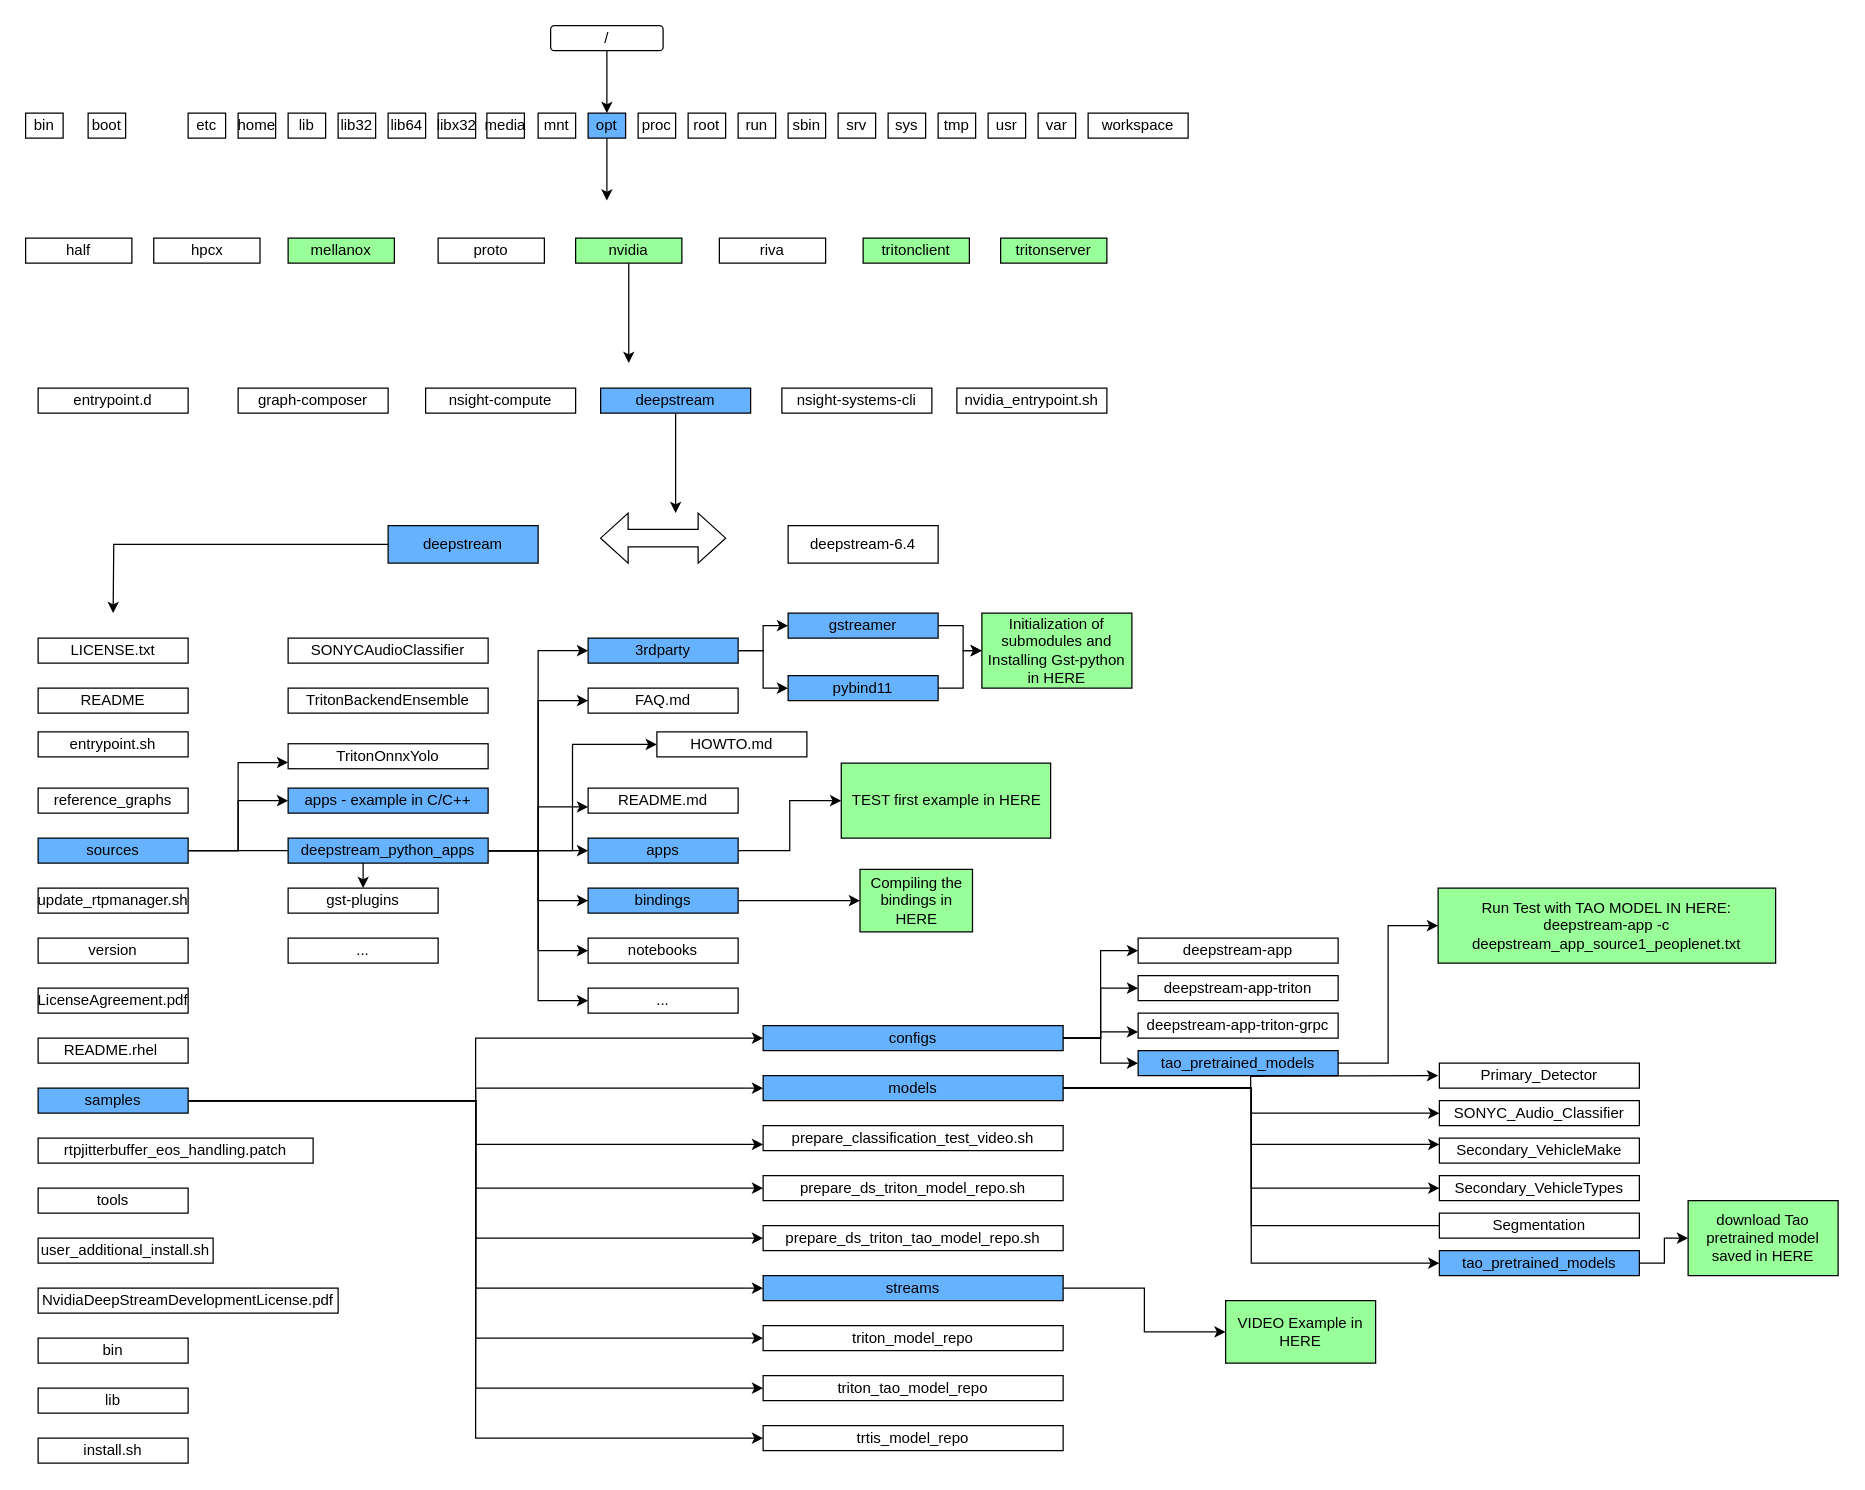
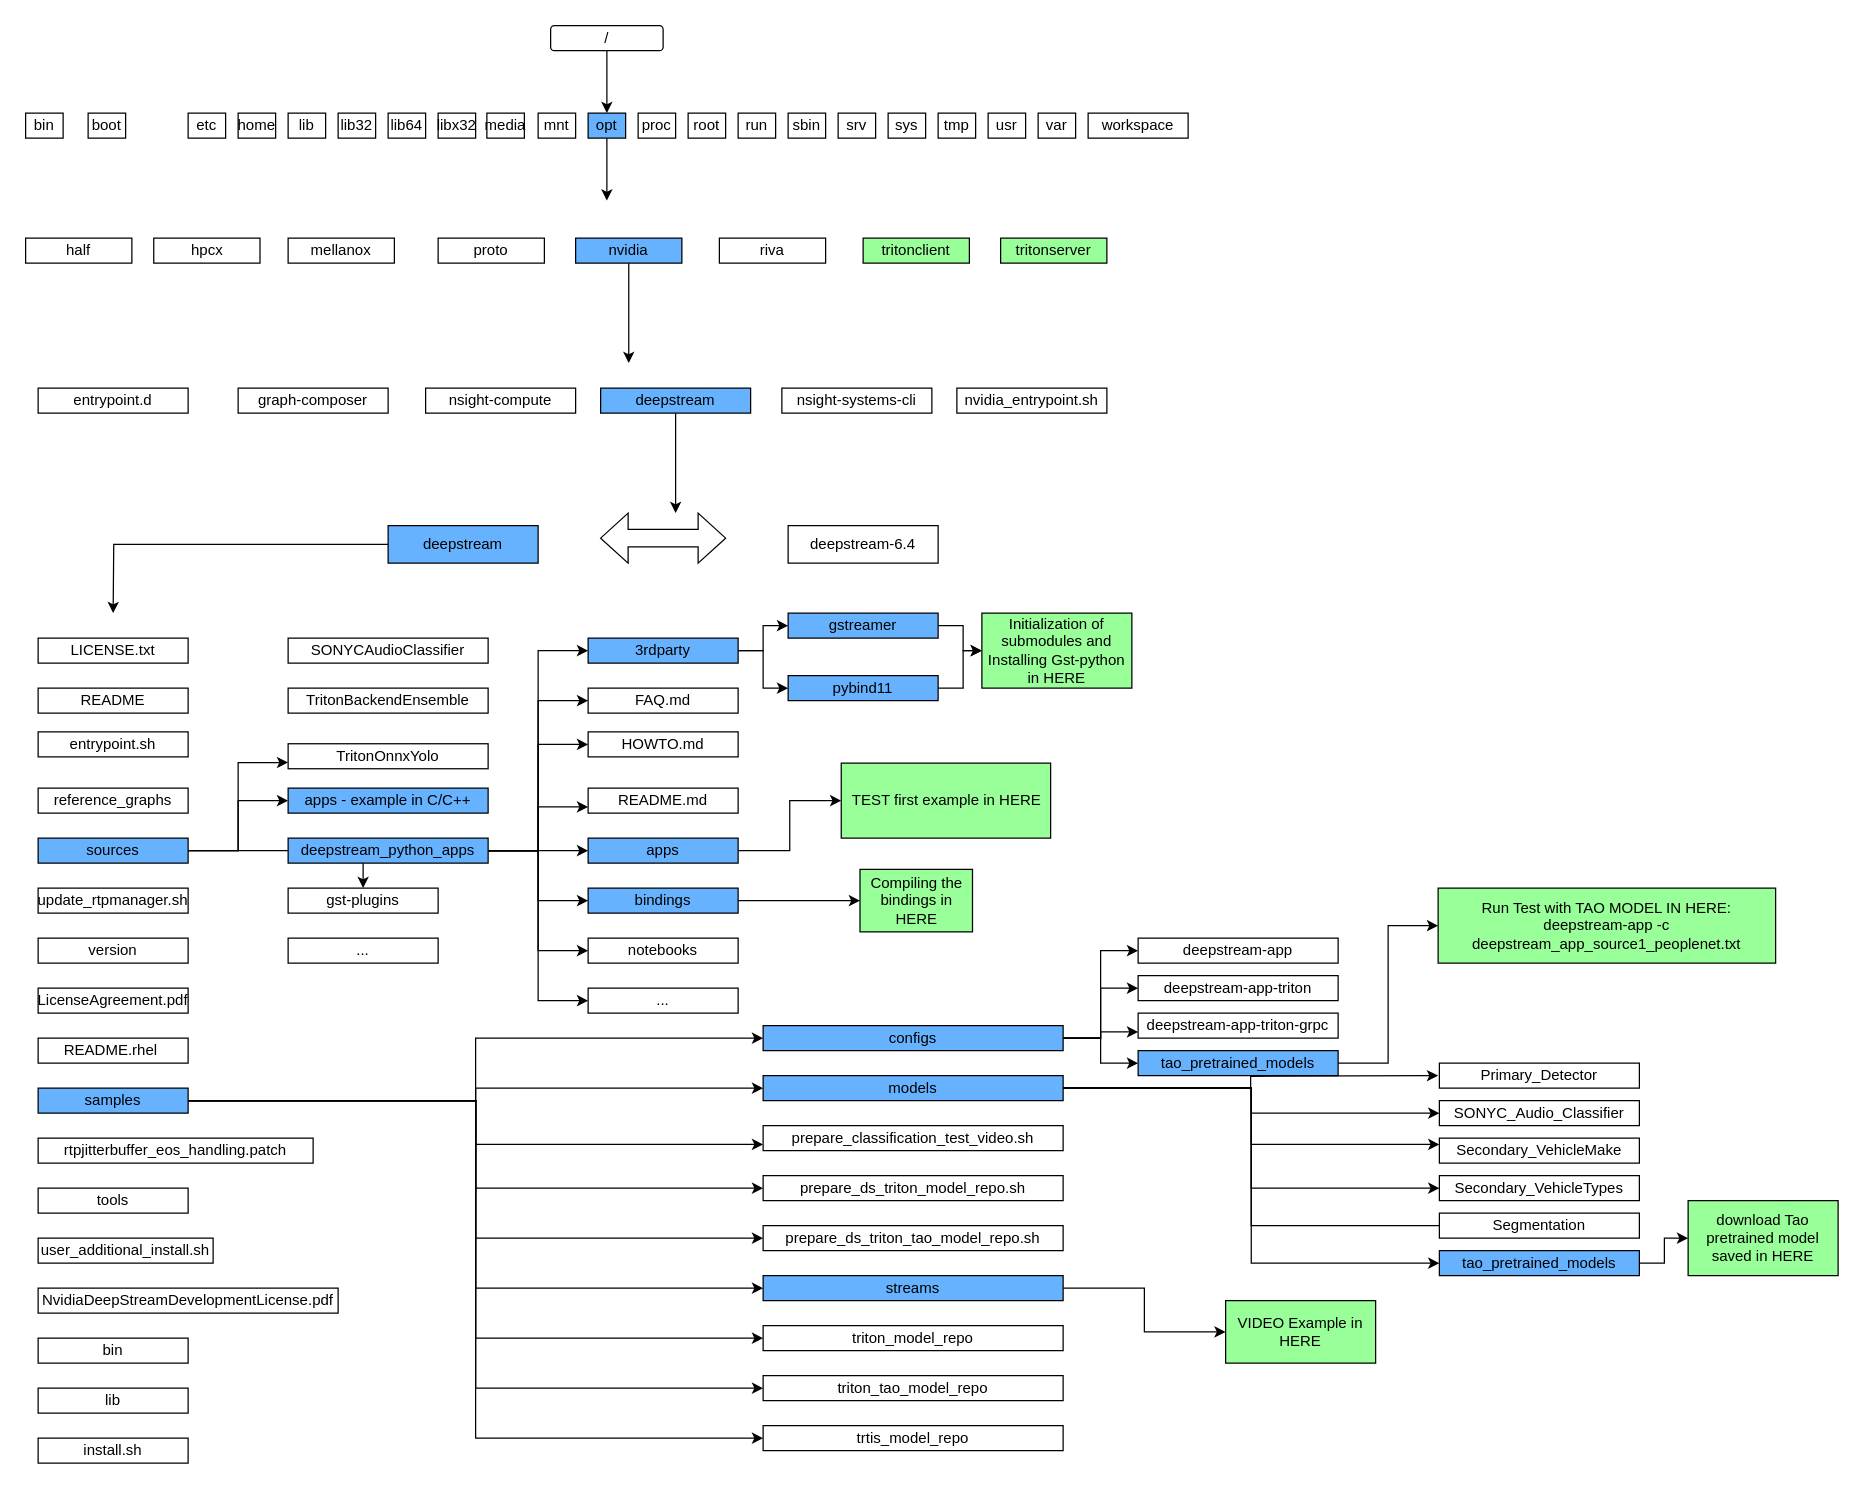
node "mellanox": fillcolor #99ff99 -> #ffffff
node "nvidia": fillcolor #99ff99 -> #66b2ff
node "HOWTO.md": moved (732, 744) -> (663, 744)
